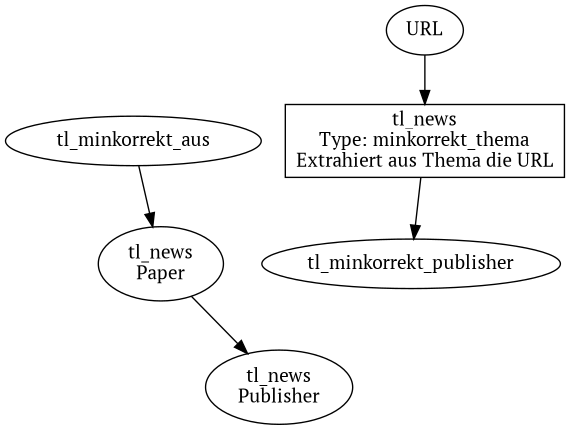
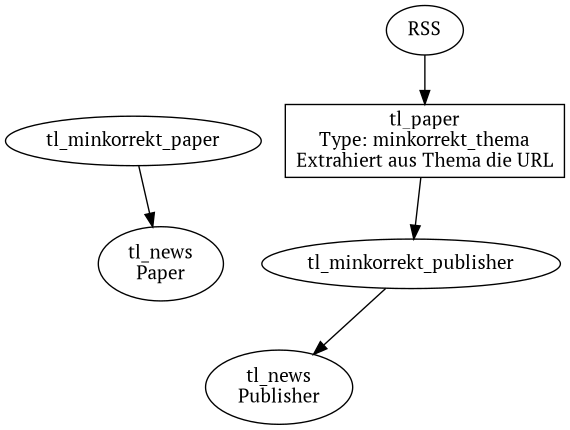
node "URL": label "URL" -> "RSS"
node "tl_minkorrekt_aus": label "tl_minkorrekt_aus" -> "tl_minkorrekt_paper"
node "tl_news Type: minkorrekt_thema Extrahiert aus Thema die URL": label "tl_news Type: minkorrekt_thema Extrahiert aus Thema die URL" -> "tl_paper Type: minkorrekt_thema Extrahiert aus Thema die URL"
edge "tl_news Paper" -> "tl_news Publisher": now "tl_minkorrekt_publisher" -> "tl_news Publisher"
